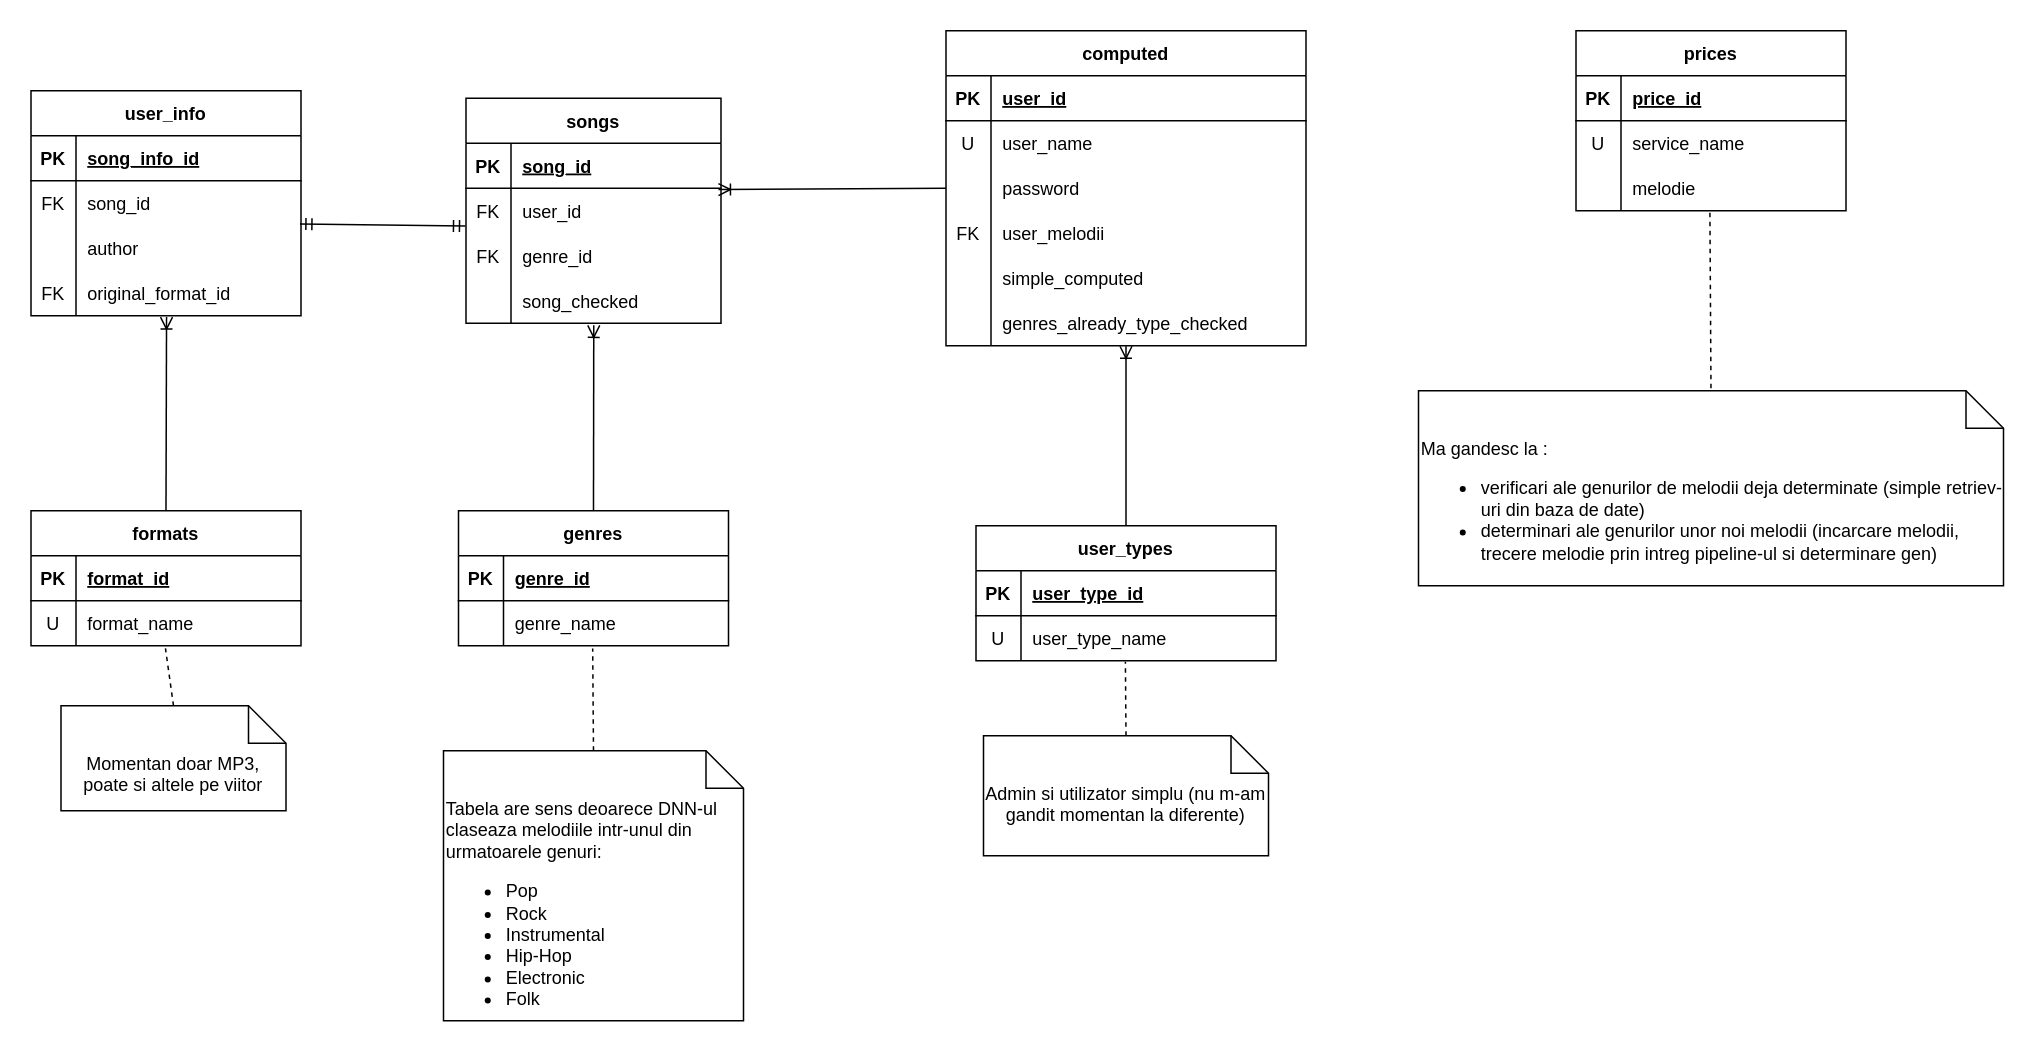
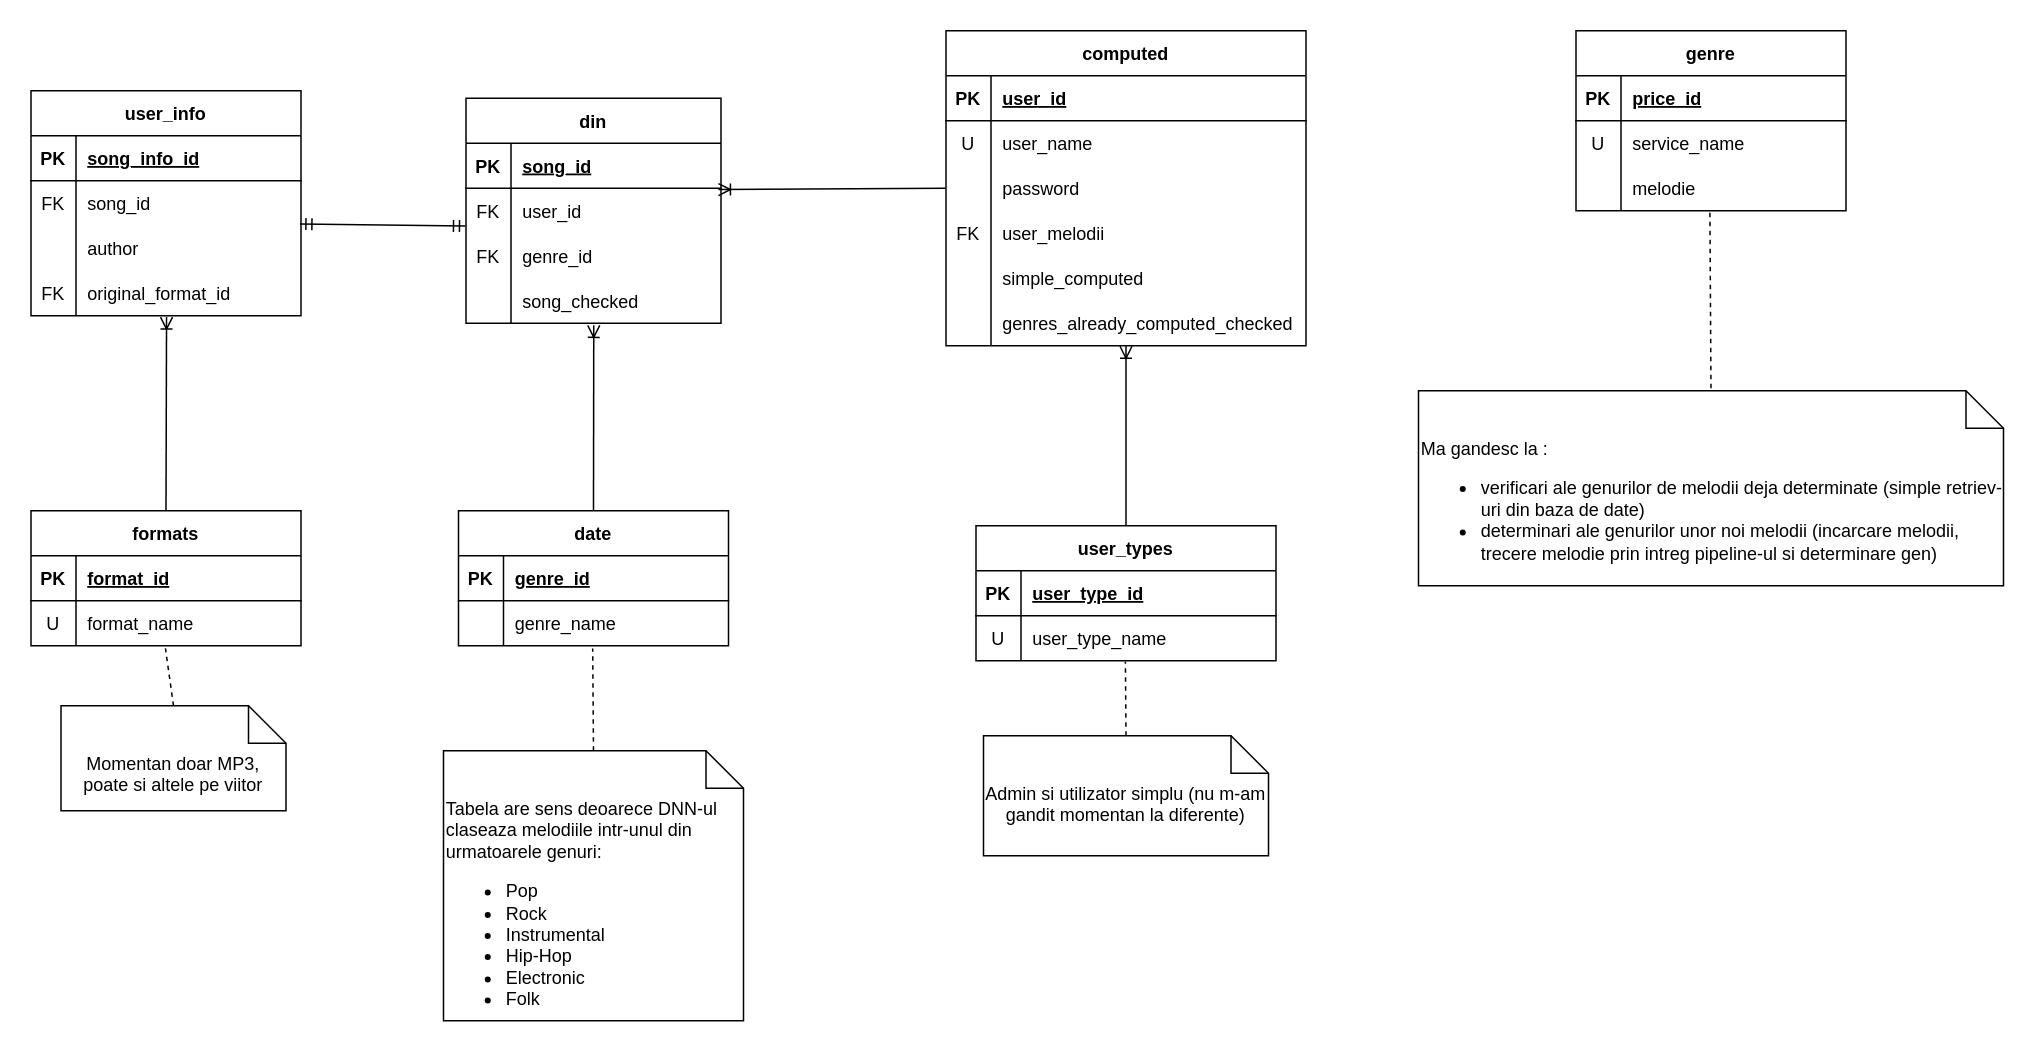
node "prices": label "prices" -> "genre"
node "songs": label "songs" -> "din"
node "genres_already_type_checked": label "genres_already_type_checked" -> "genres_already_computed_checked"
node "genres": label "genres" -> "date"
